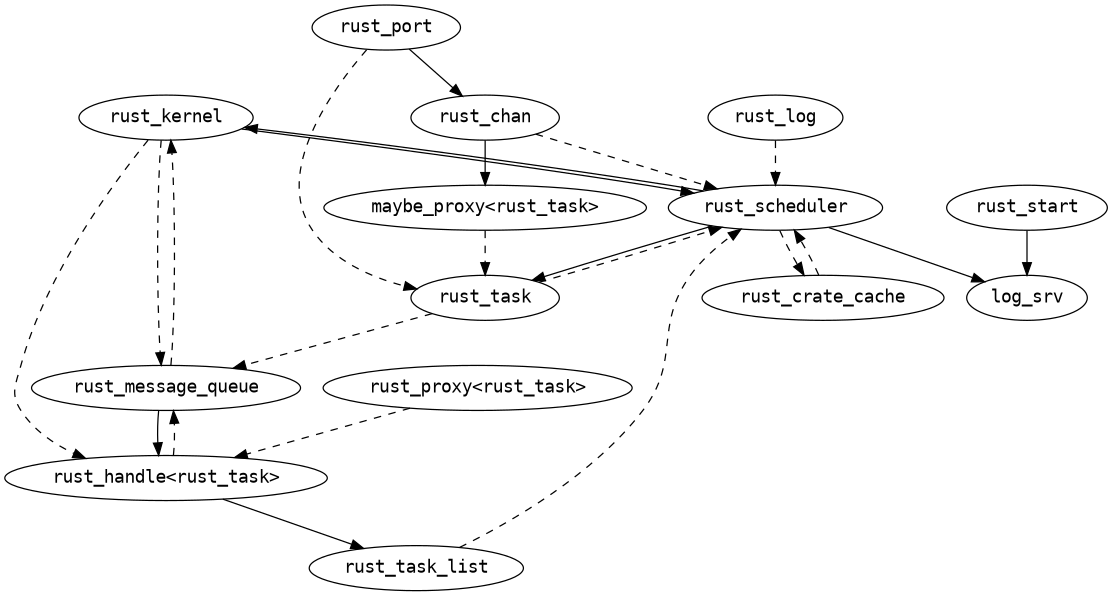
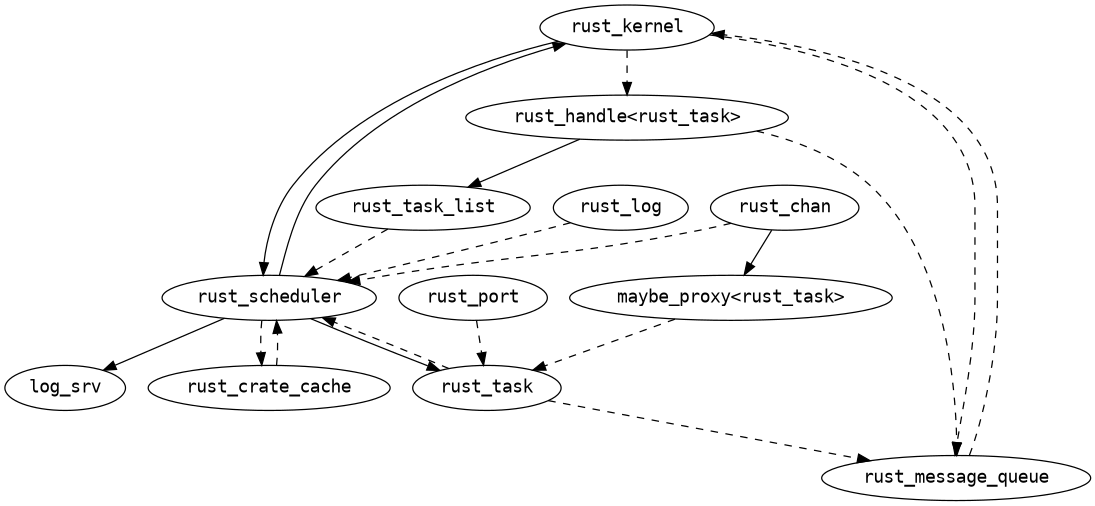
edge "rust_port" -> "rust_chan": removed
node "rust_start": removed
node "rust_proxy<rust_task>": removed
edge "rust_message_queue" -> "rust_handle<rust_task>": removed
